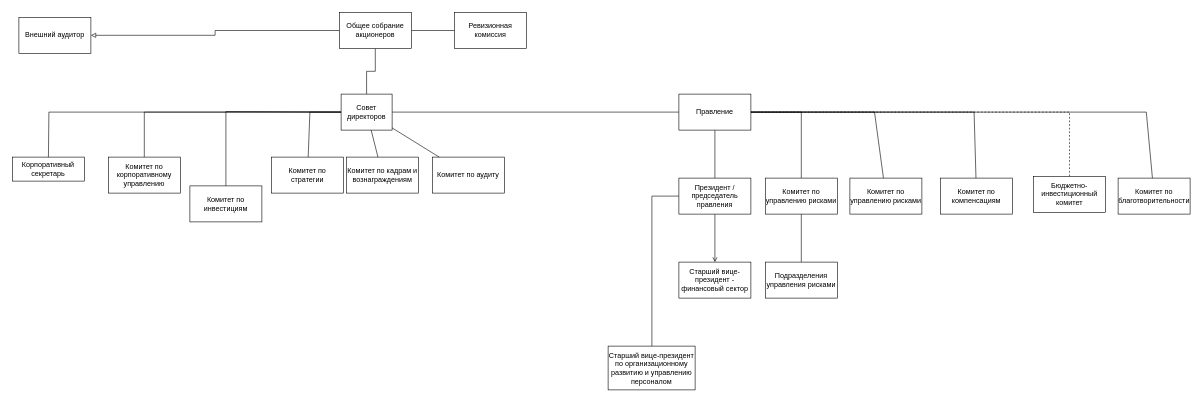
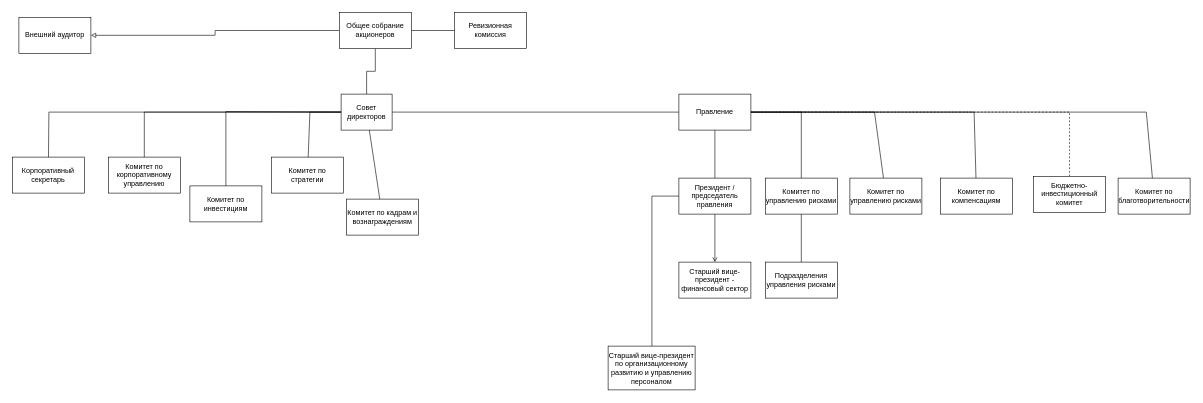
edge "Совет директоров" -- "Комитет по аудиту": removed
node "Корпоративный секретарь": size 72x24 -> 72x36
node "Комитет по кадрам и вознаграждениям": moved (383, 175) -> (383, 217)
node "Комитет по аудиту": removed
